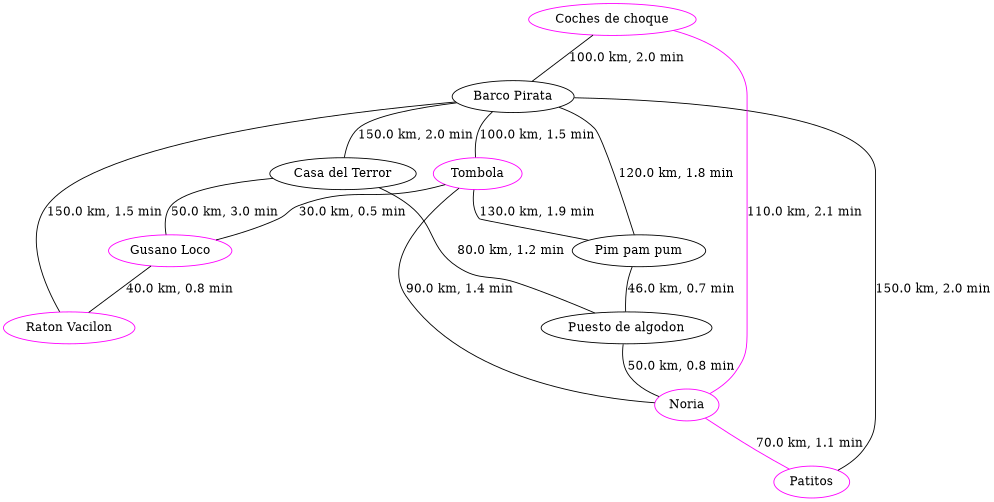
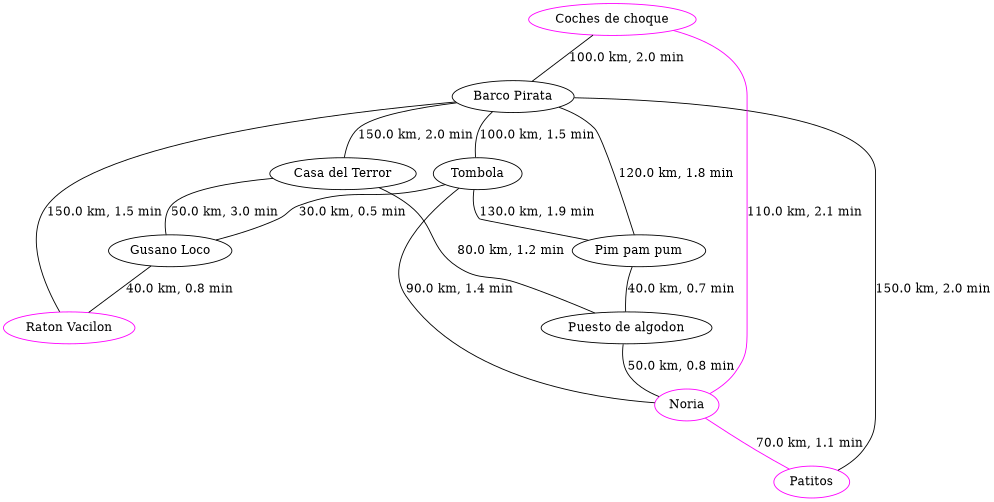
node "Tombola": color magenta -> black
node "Gusano Loco": color magenta -> black
edge "Pim pam pum" -- "Puesto de algodon": label "46.0 km, 0.7 min" -> "40.0 km, 0.7 min"
